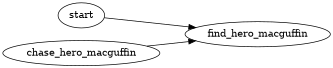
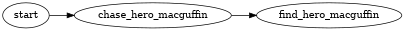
edge "start" -> "find_hero_macguffin": now "start" -> "chase_hero_macguffin"
